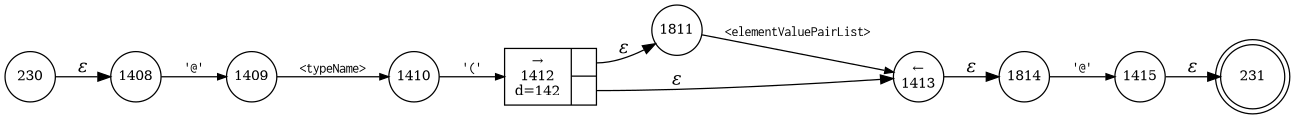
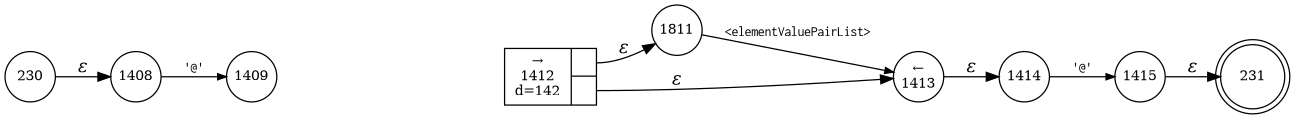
node "1410": removed
node "1814": label "1814" -> "1414"
